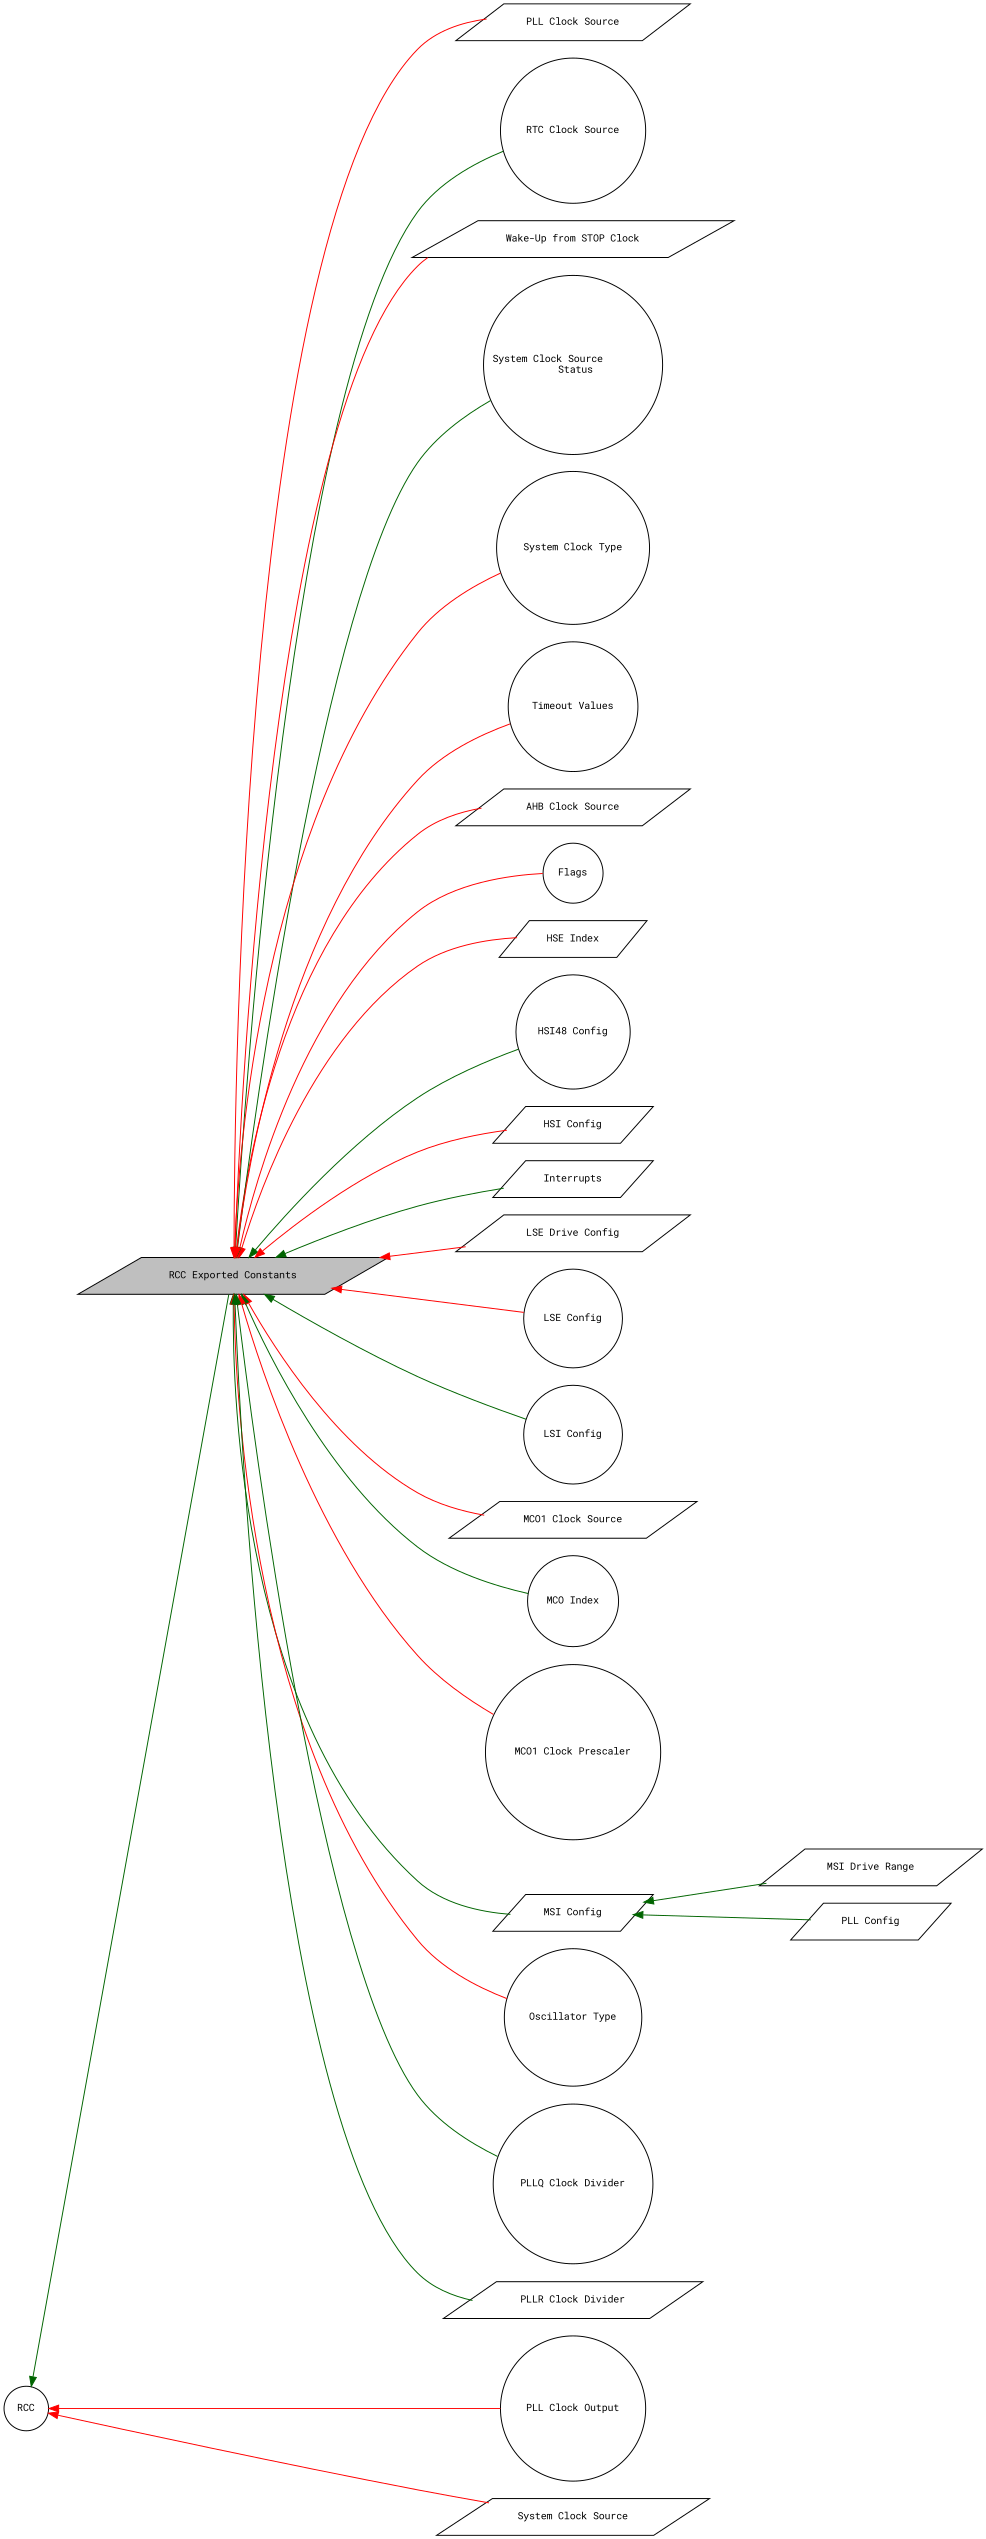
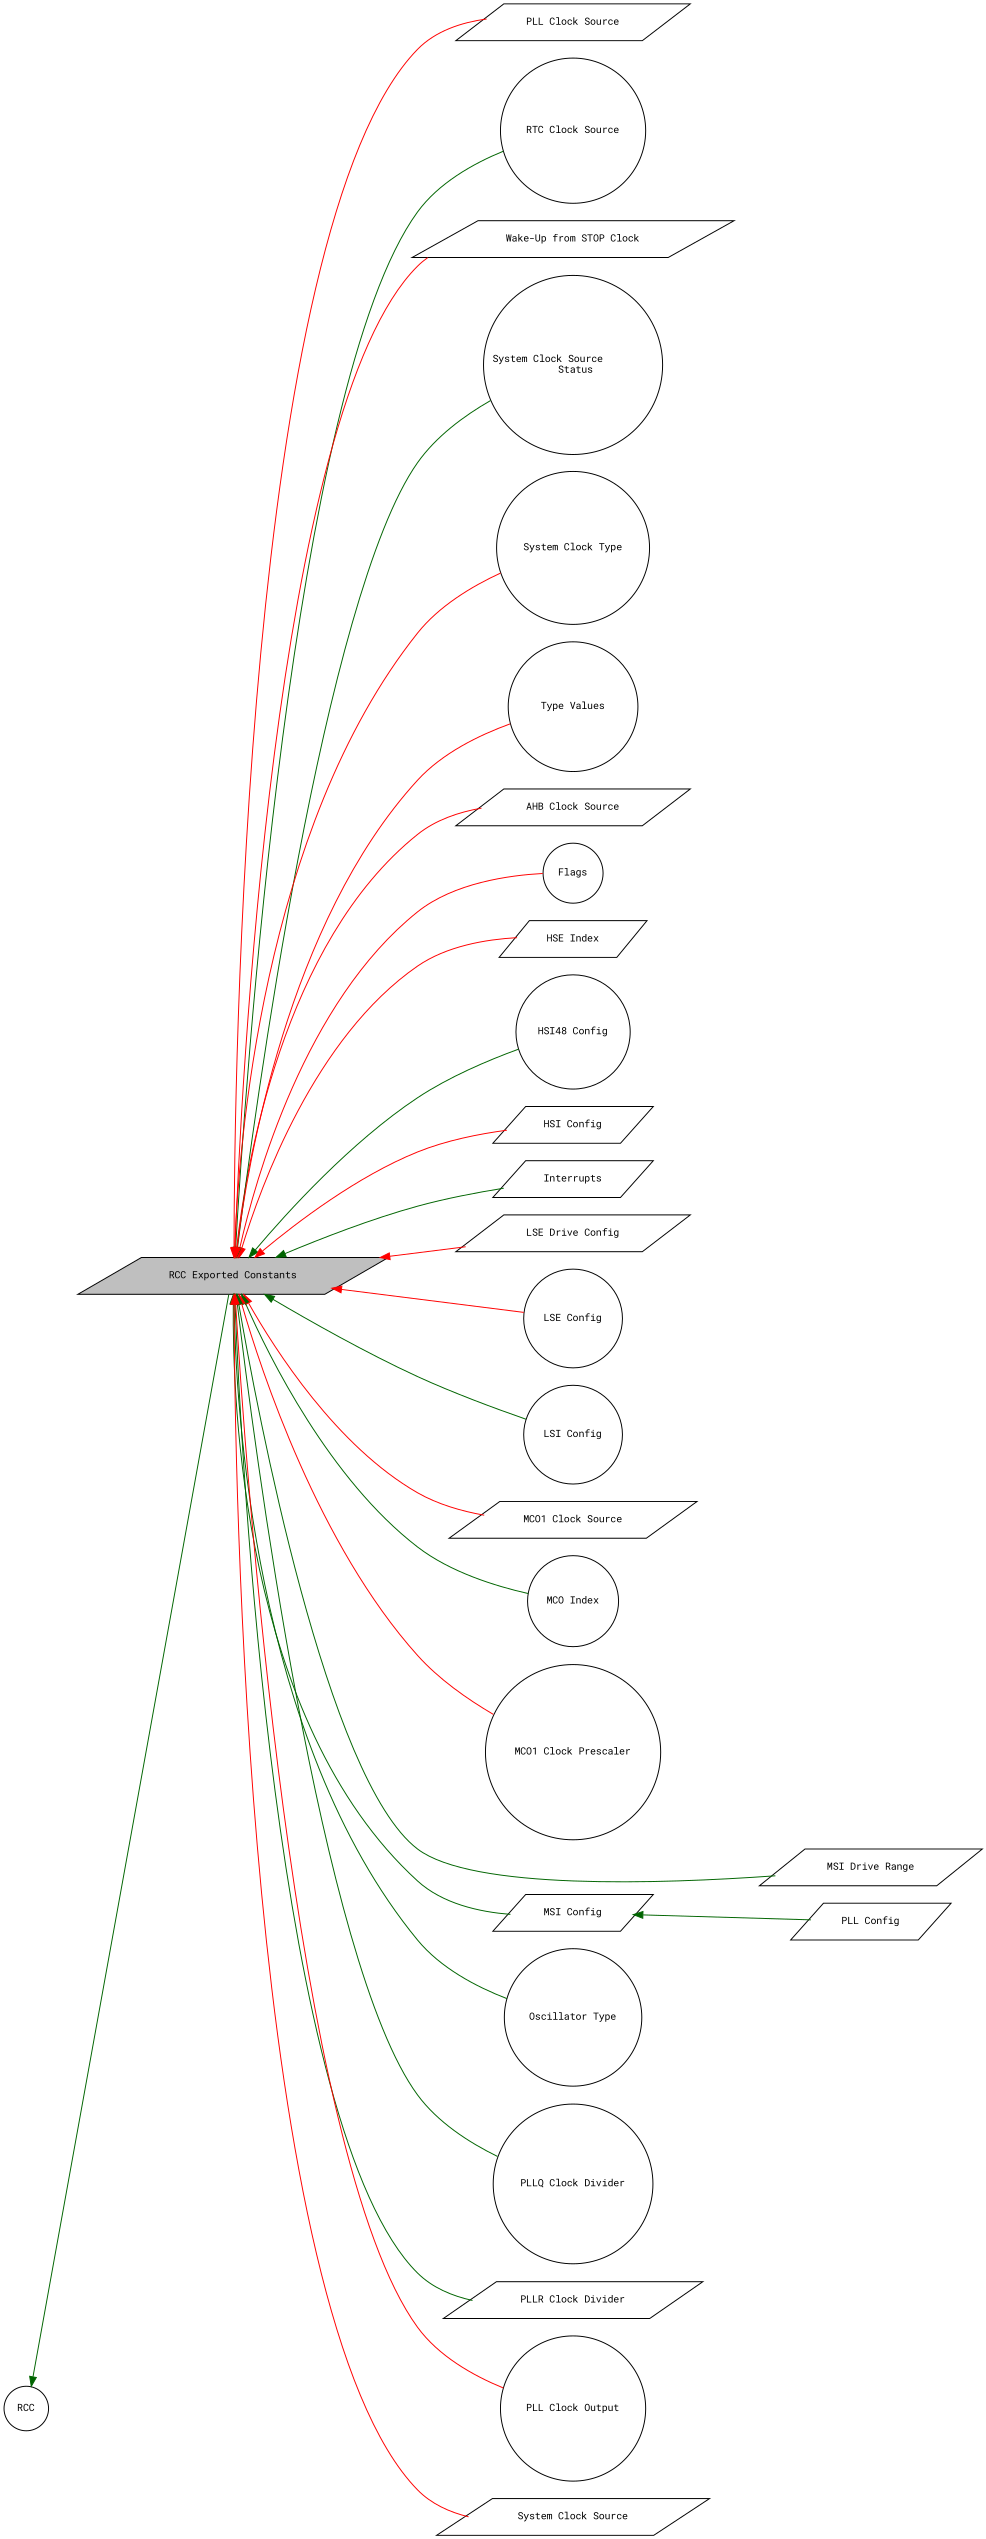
node "Timeout Values": label "Timeout Values" -> "Type Values"
edge "Oscillator Type" -> "RCC Exported Constants": color red -> darkgreen
edge "MSI Drive Range" -> "MSI Config": now "MSI Drive Range" -> "RCC Exported Constants"
edge "PLL Clock Output" -> "RCC": now "PLL Clock Output" -> "RCC Exported Constants"
edge "System Clock Source" -> "RCC": now "System Clock Source" -> "RCC Exported Constants"
